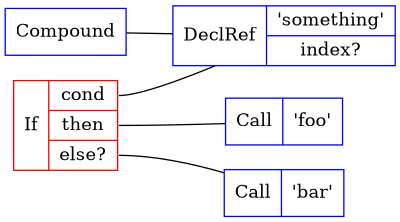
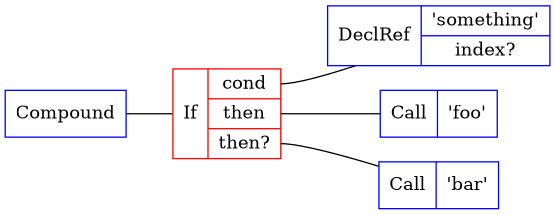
edge "Compound" -- "DeclRef": now "Compound" -- "If"
node "If": text "else?" -> "then?"
